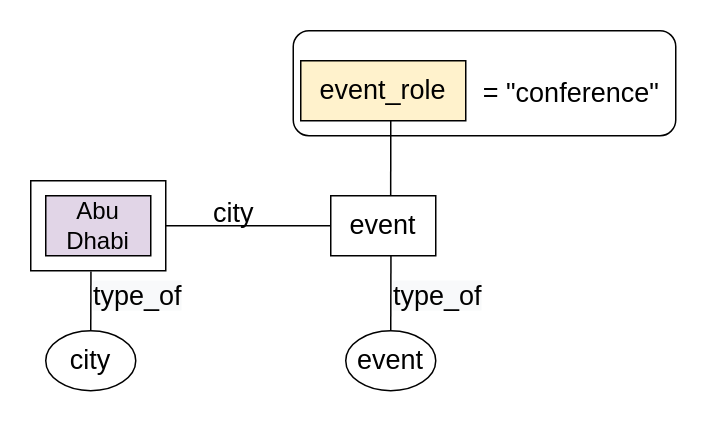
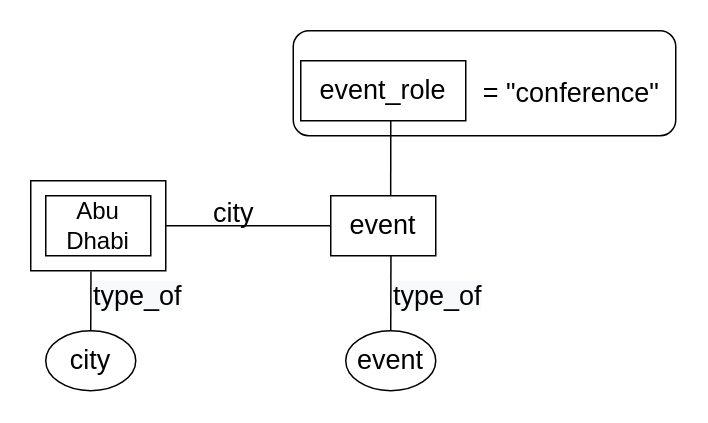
node "event_role": fillcolor #fff2cc -> #ffffff
node "Abu Dhabi": fillcolor #e1d5e7 -> #ffffff
